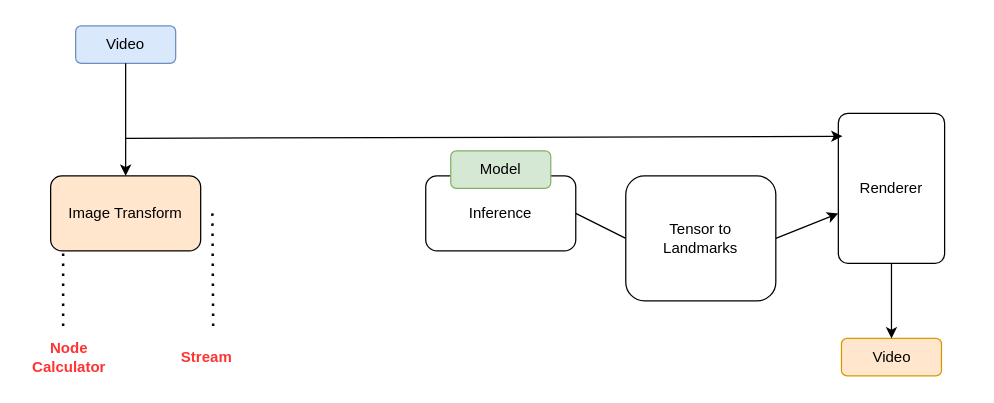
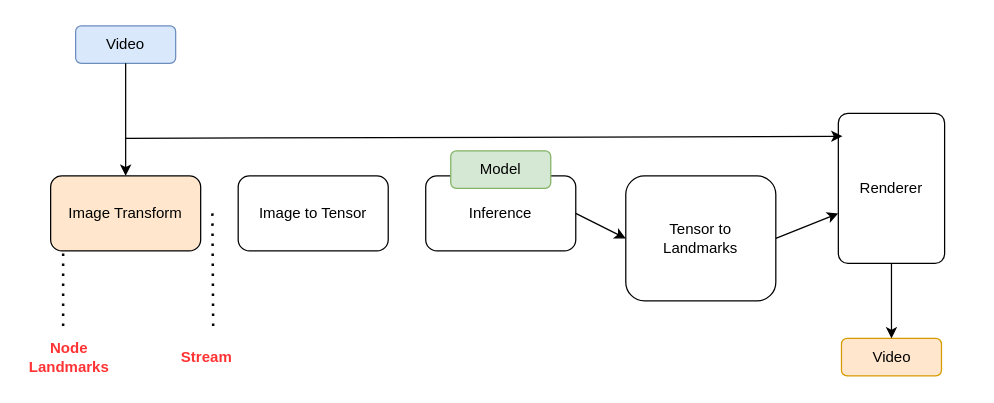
node "Image to Tensor": added
edge "Inference" -- "Tensor to Landmarks": arrowhead none -> classic
node "Node Calculator": label "Node Calculator" -> "Node Landmarks"
